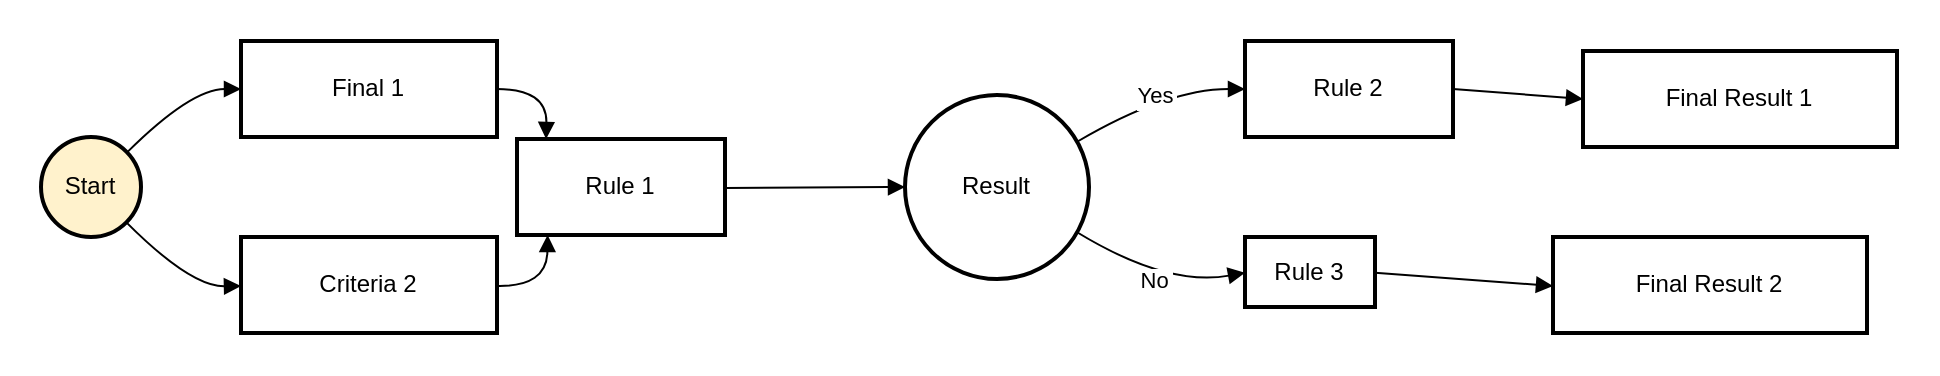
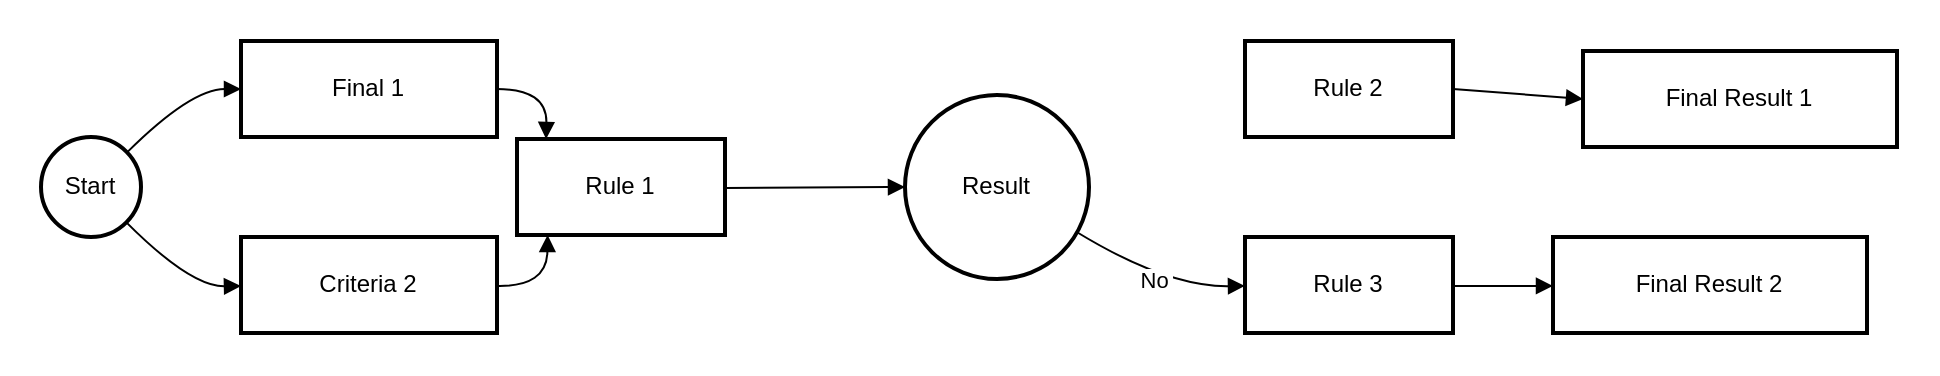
edge "Result" -> "Rule 2": removed, label "Yes"
node "Start": fillcolor #fff2cc -> #ffffff
node "Rule 3": size 130x70 -> 208x96
